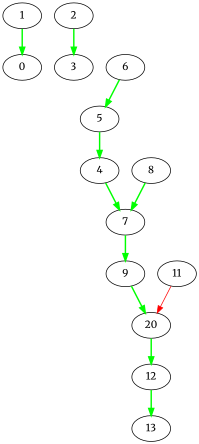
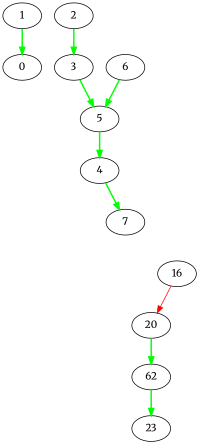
edge "3" -> "5": added
node "8": removed
node "9": removed
node "11": label "11" -> "16"
node "12": label "12" -> "62"
node "13": label "13" -> "23"
